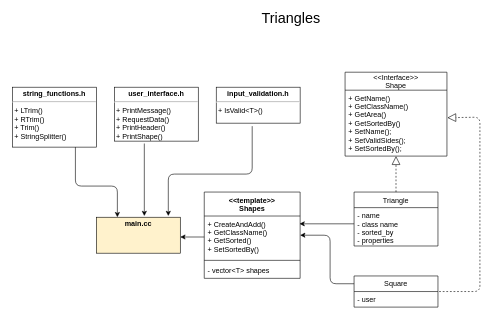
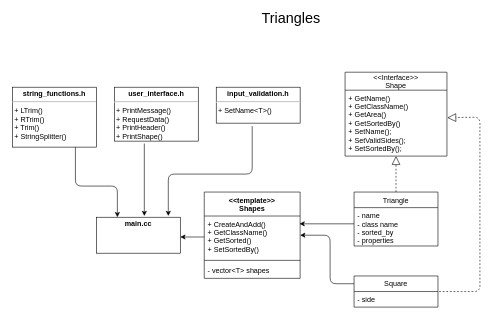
node "input_validation.h + IsValid<T>()": label "input_validation.h + IsValid<T>()" -> "input_validation.h + SetName<T>()"
node "main.cc": fillcolor #fff2cc -> #ffffff
node "- user": label "- user" -> "- side"
